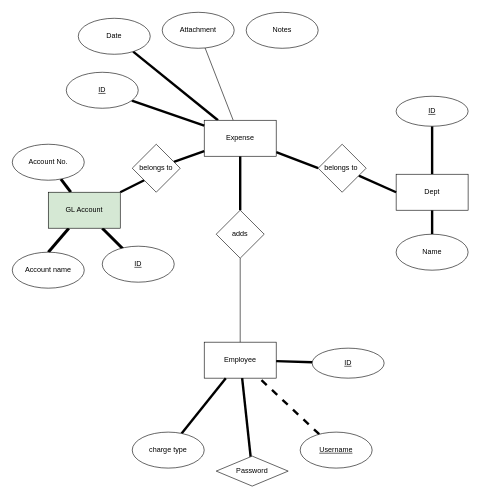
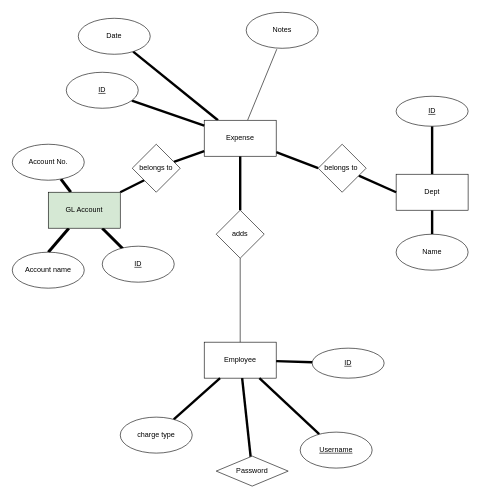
node "Attachment": removed
edge "Attachment" -- "Expense": removed
edge "Notes" -- "Expense": added
edge "Employee" -- "Username": style dashed -> solid
node "charge type": moved (168, 450) -> (156, 435)
